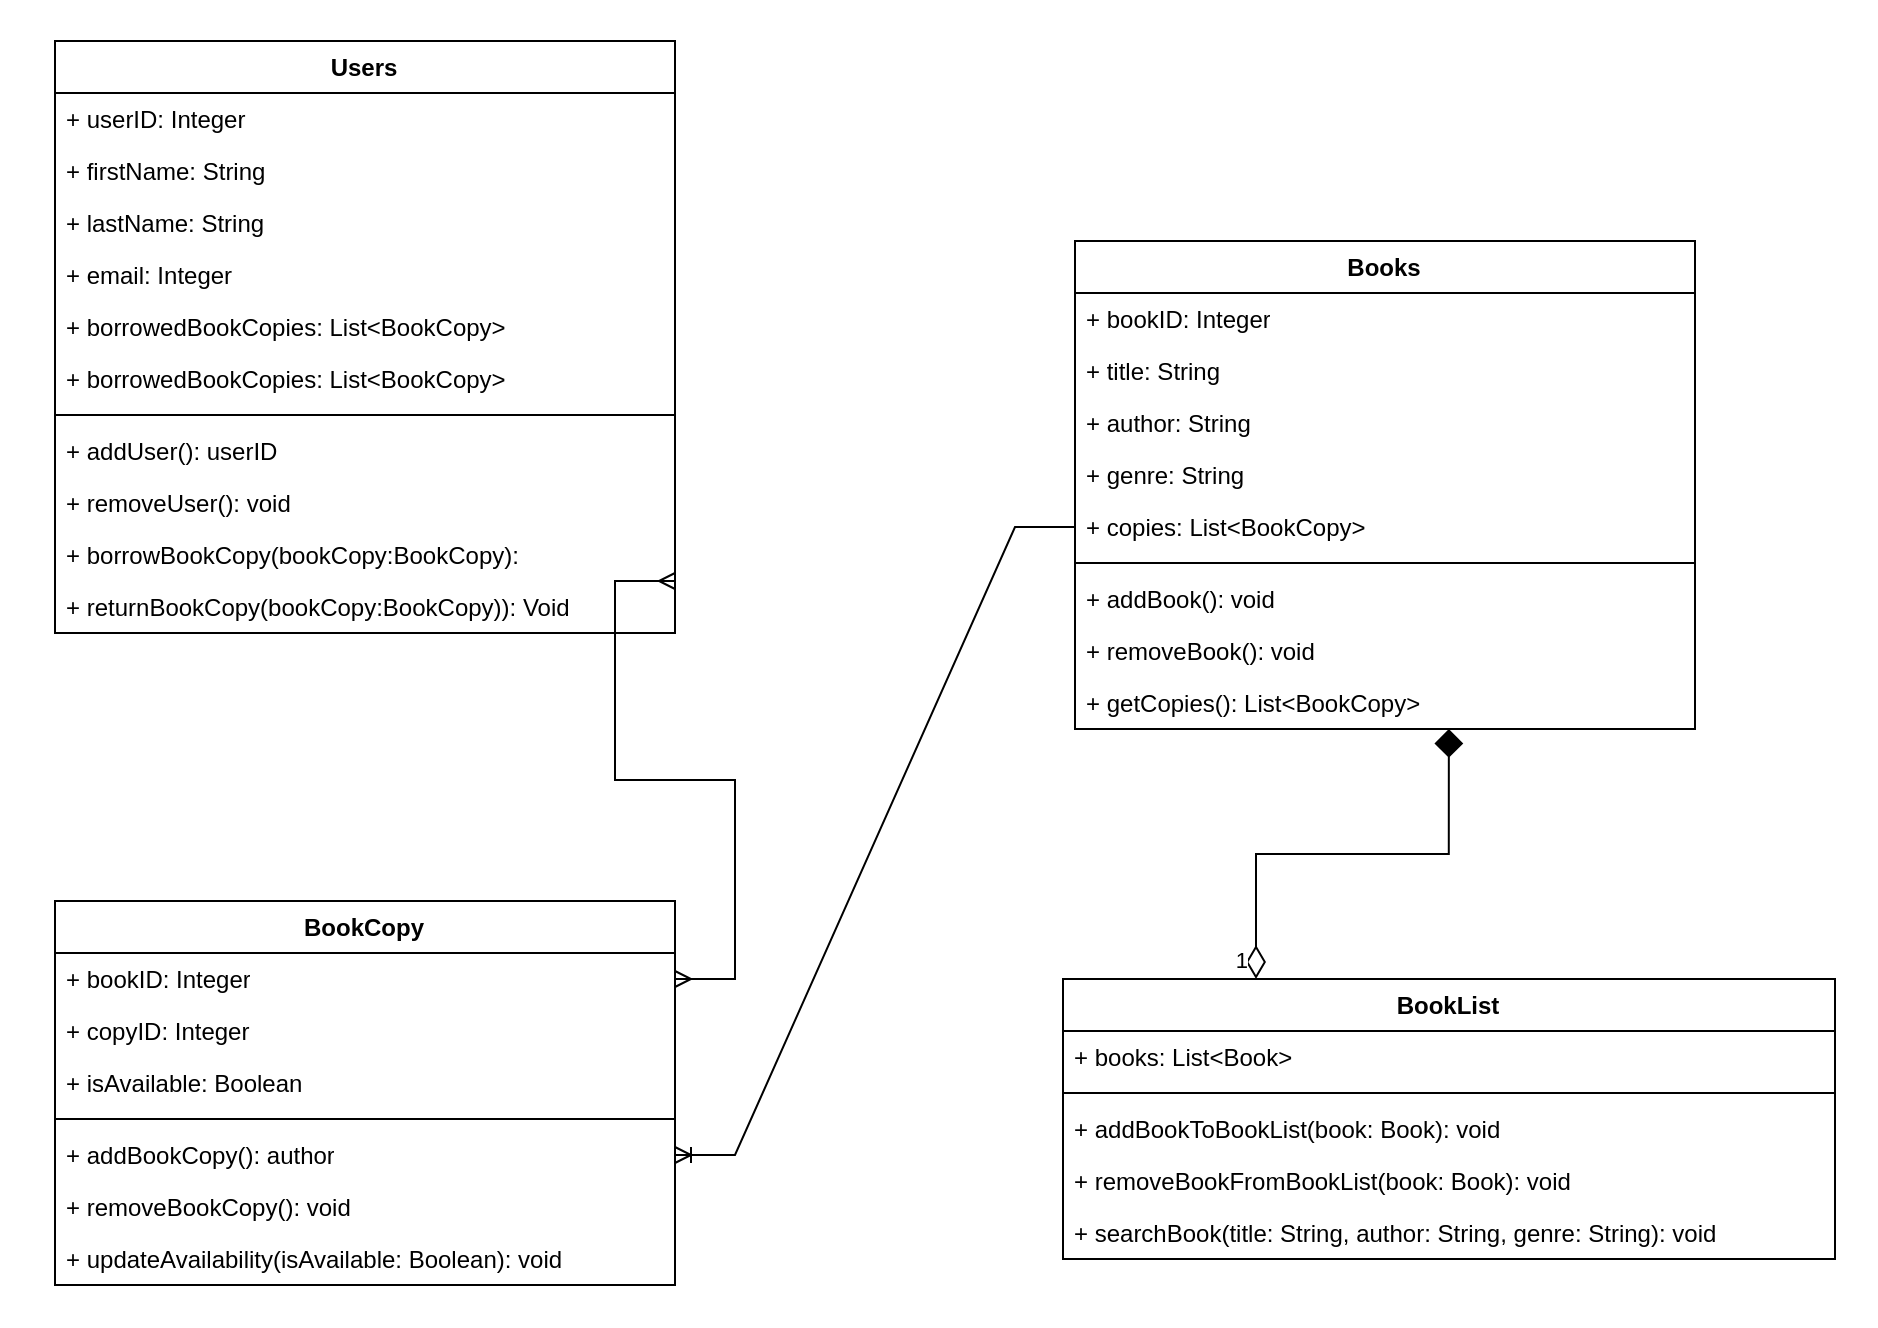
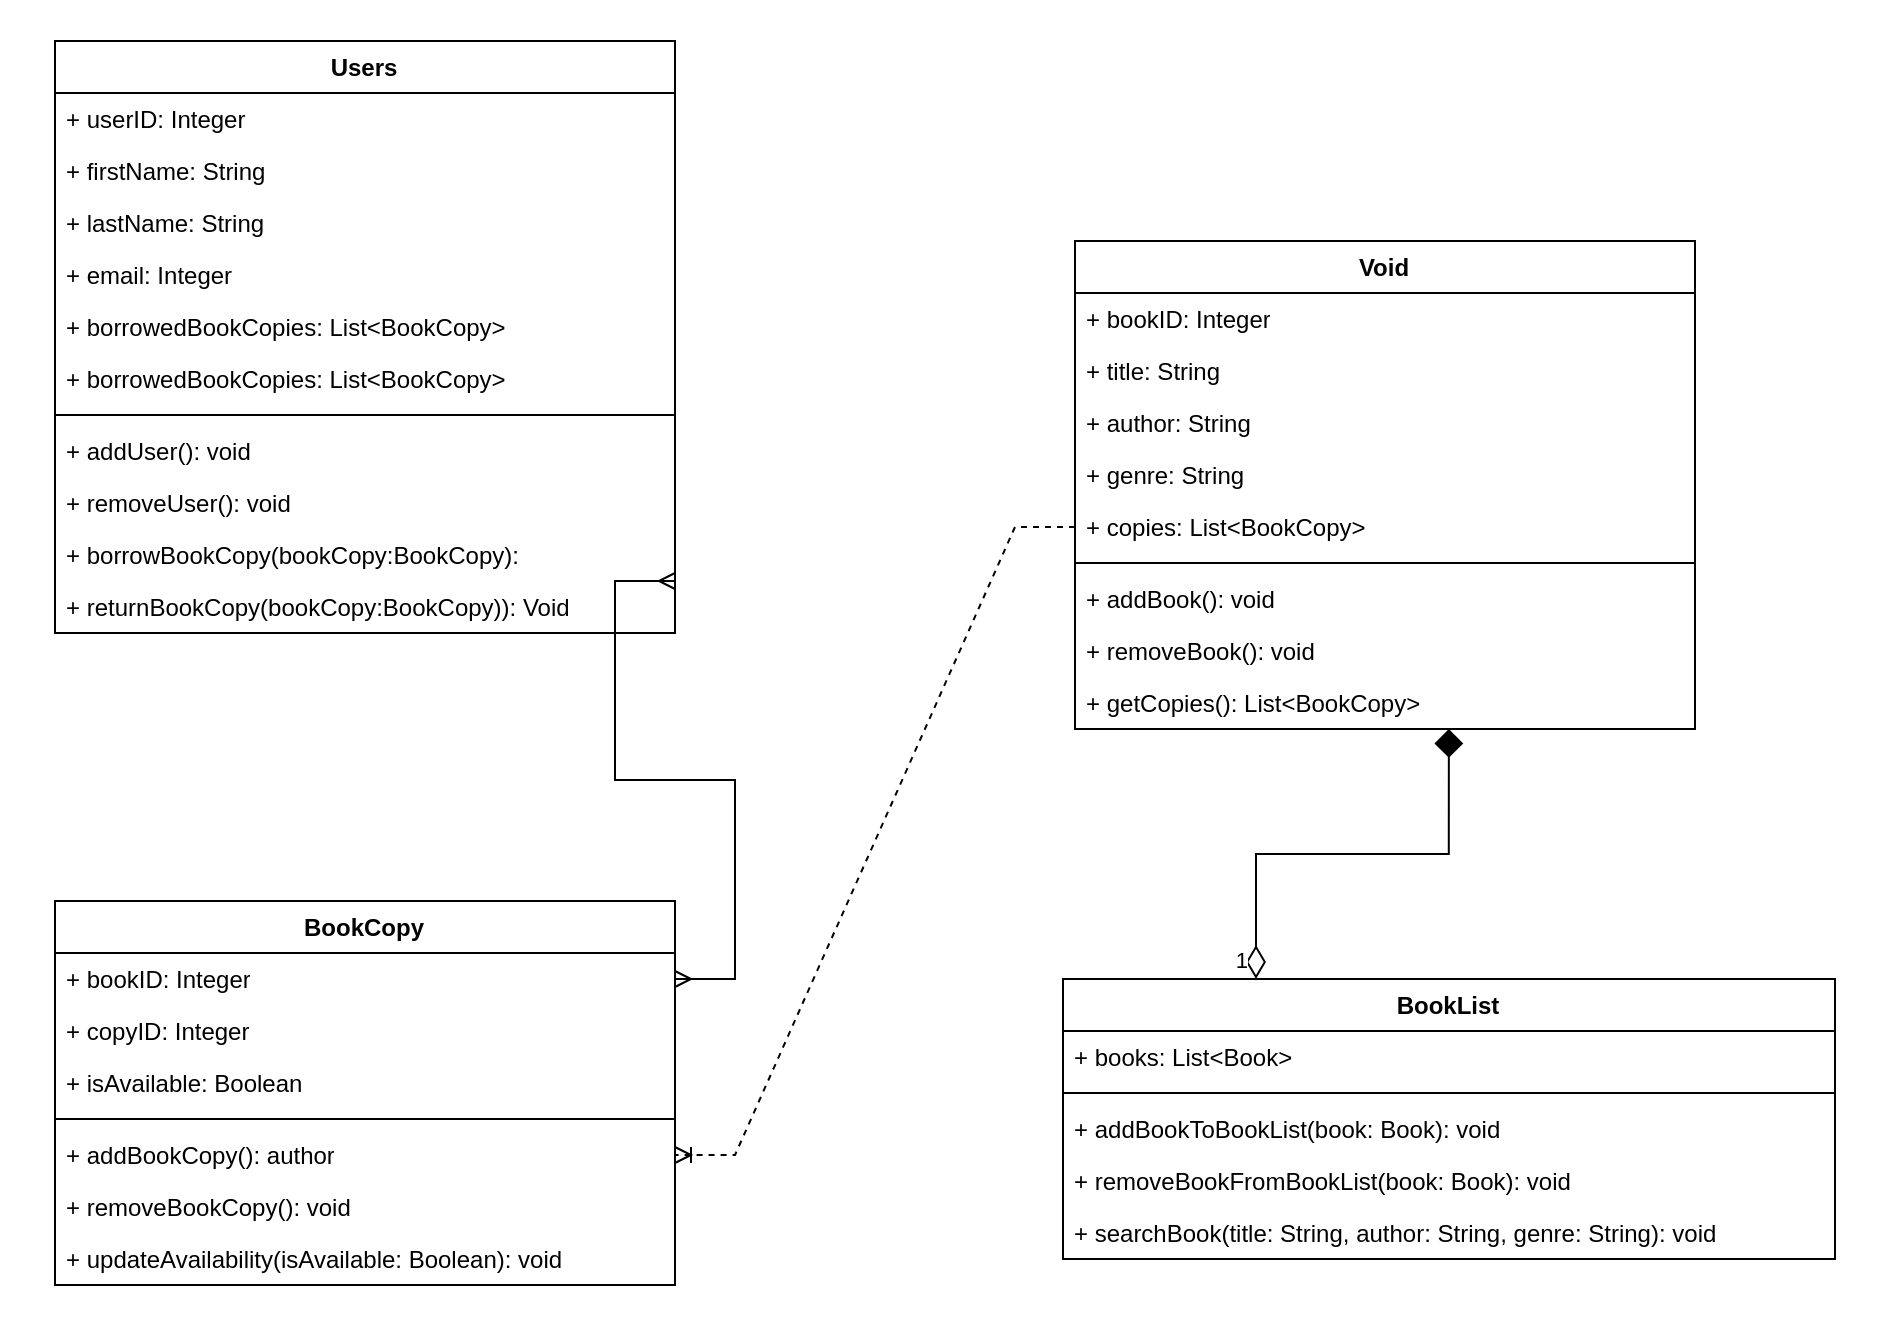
node "Books": label "Books" -> "Void"
node "+ addUser(): userID": label "+ addUser(): userID" -> "+ addUser(): void"
edge "+ copies: List<BookCopy>" -> "+ addBookCopy(): author": style solid -> dashed
